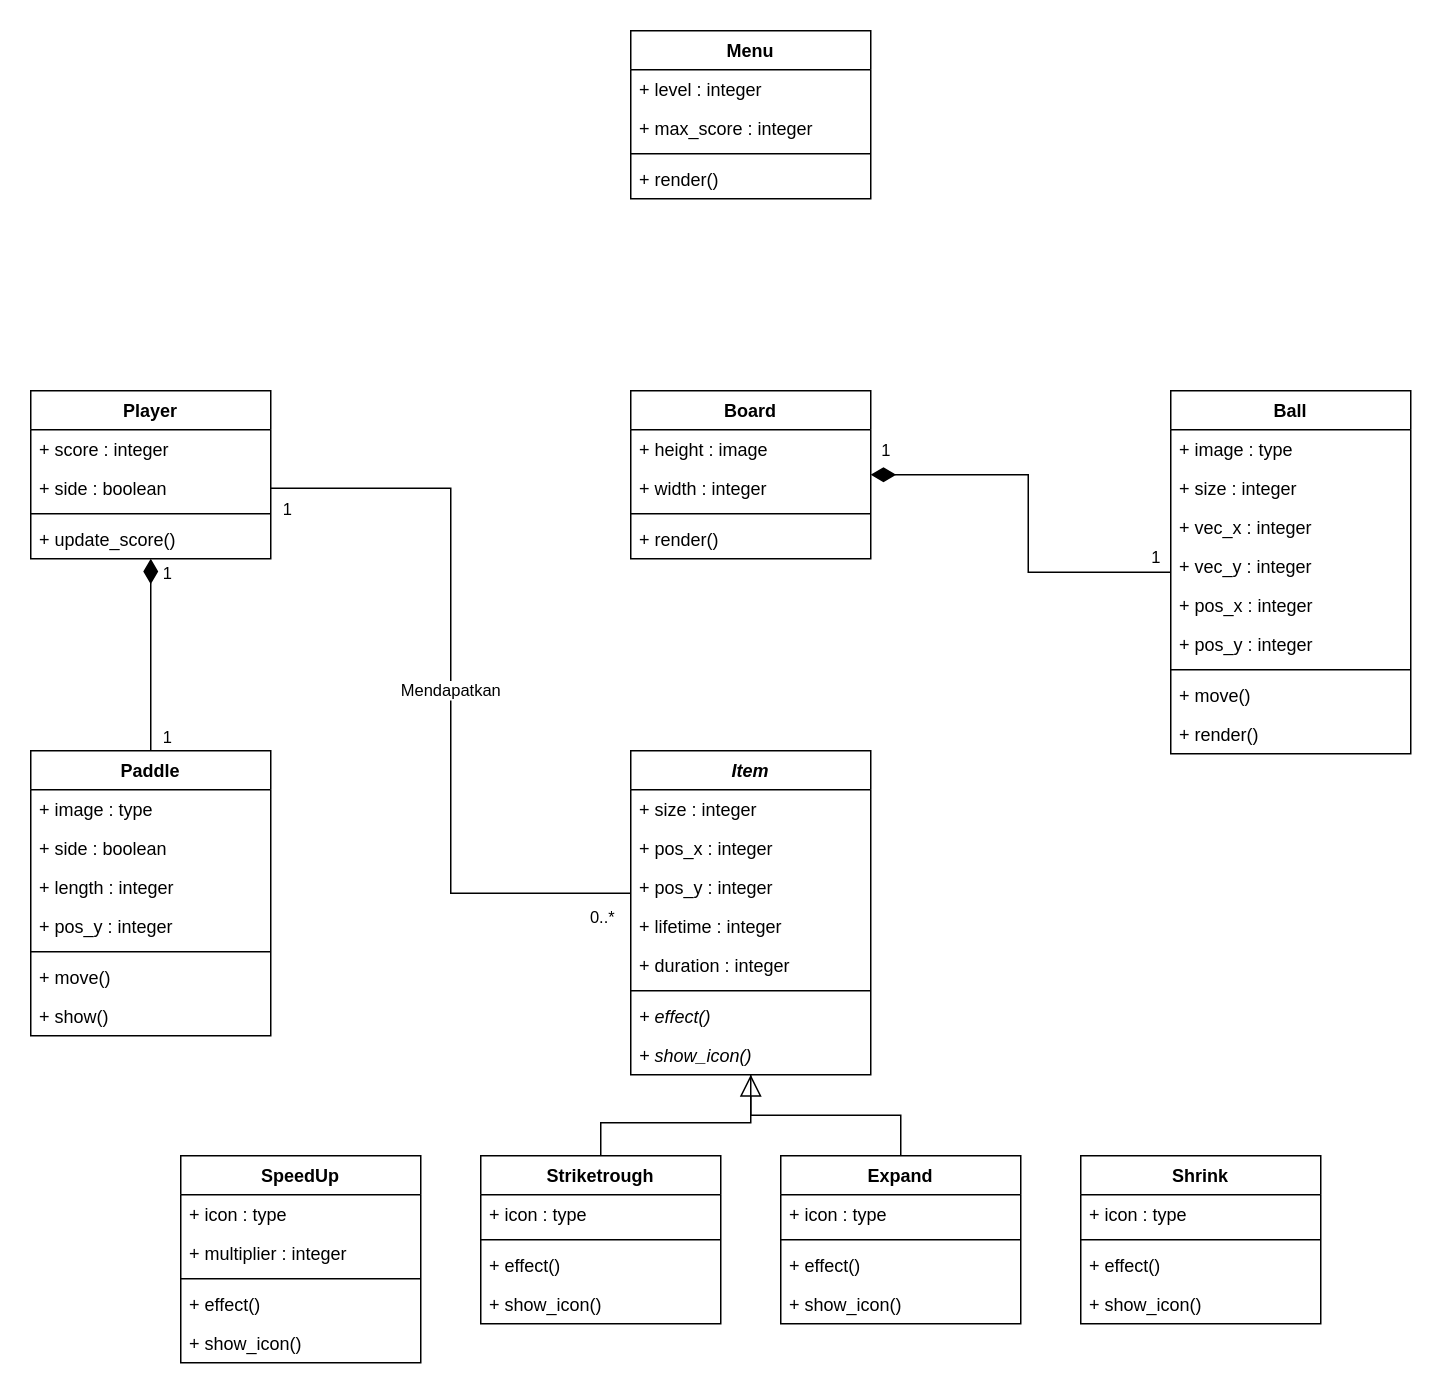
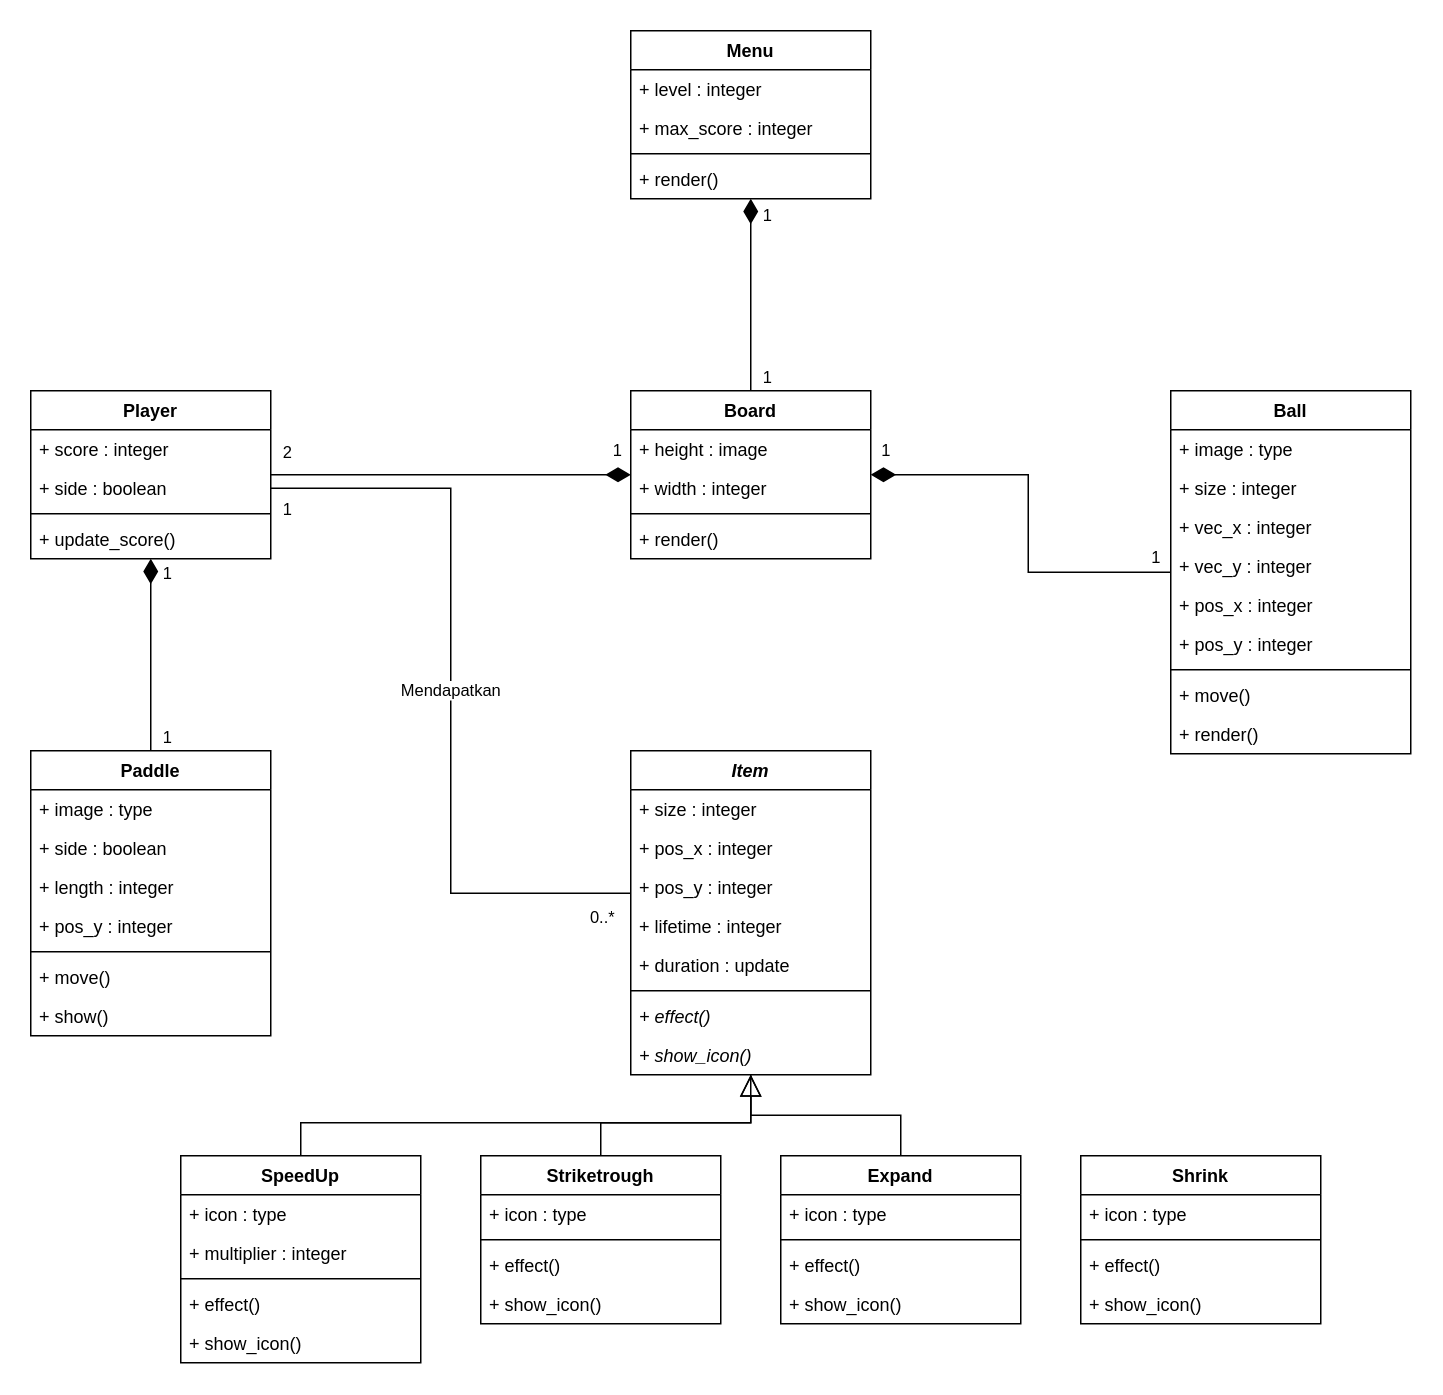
edge "Board" -> "Menu": added, labels "1", "1"
edge "Player" -> "Board": added, labels "2", "1"
node "+ duration : integer": label "+ duration : integer" -> "+ duration : update"
edge "SpeedUp" -> "Item": added
